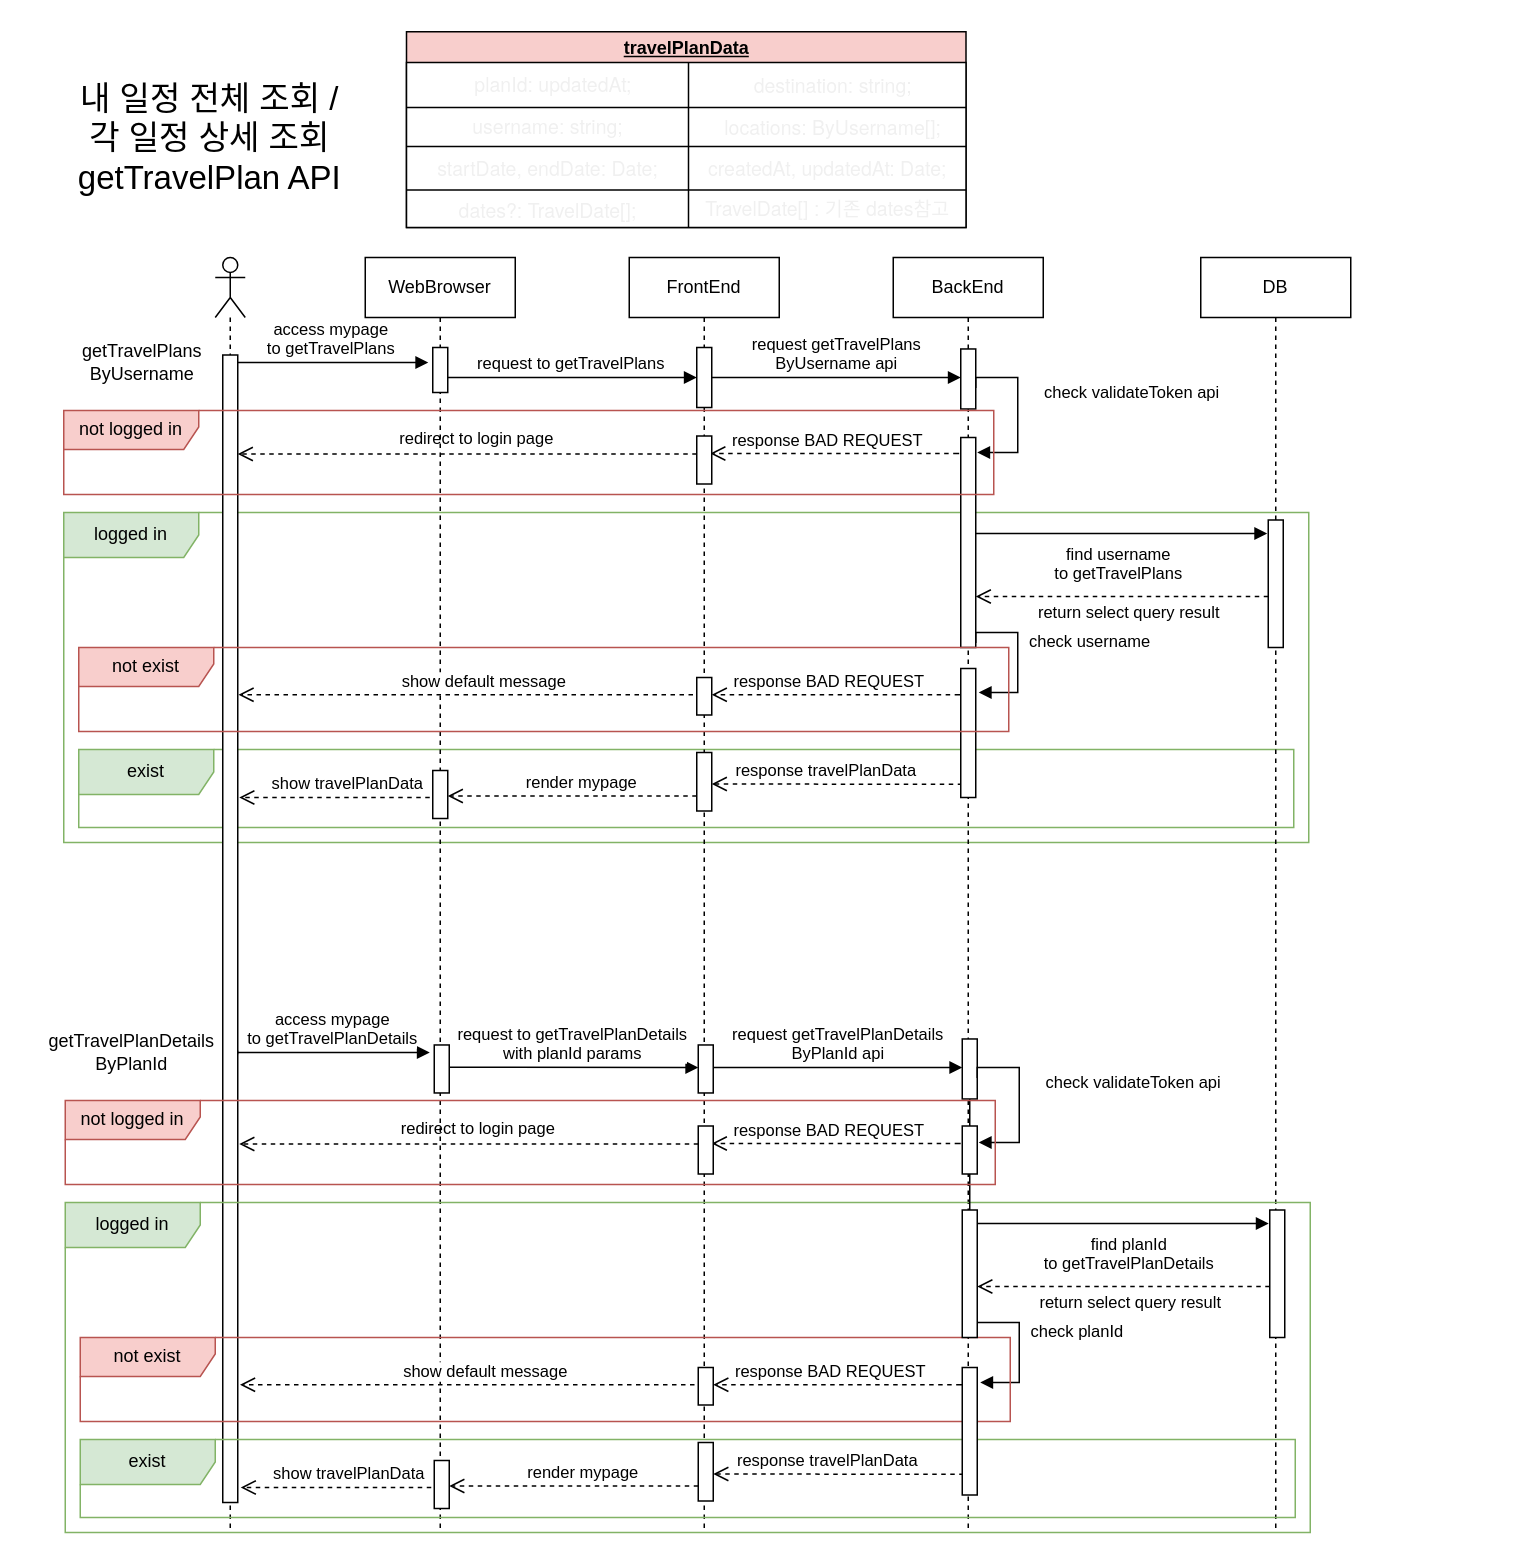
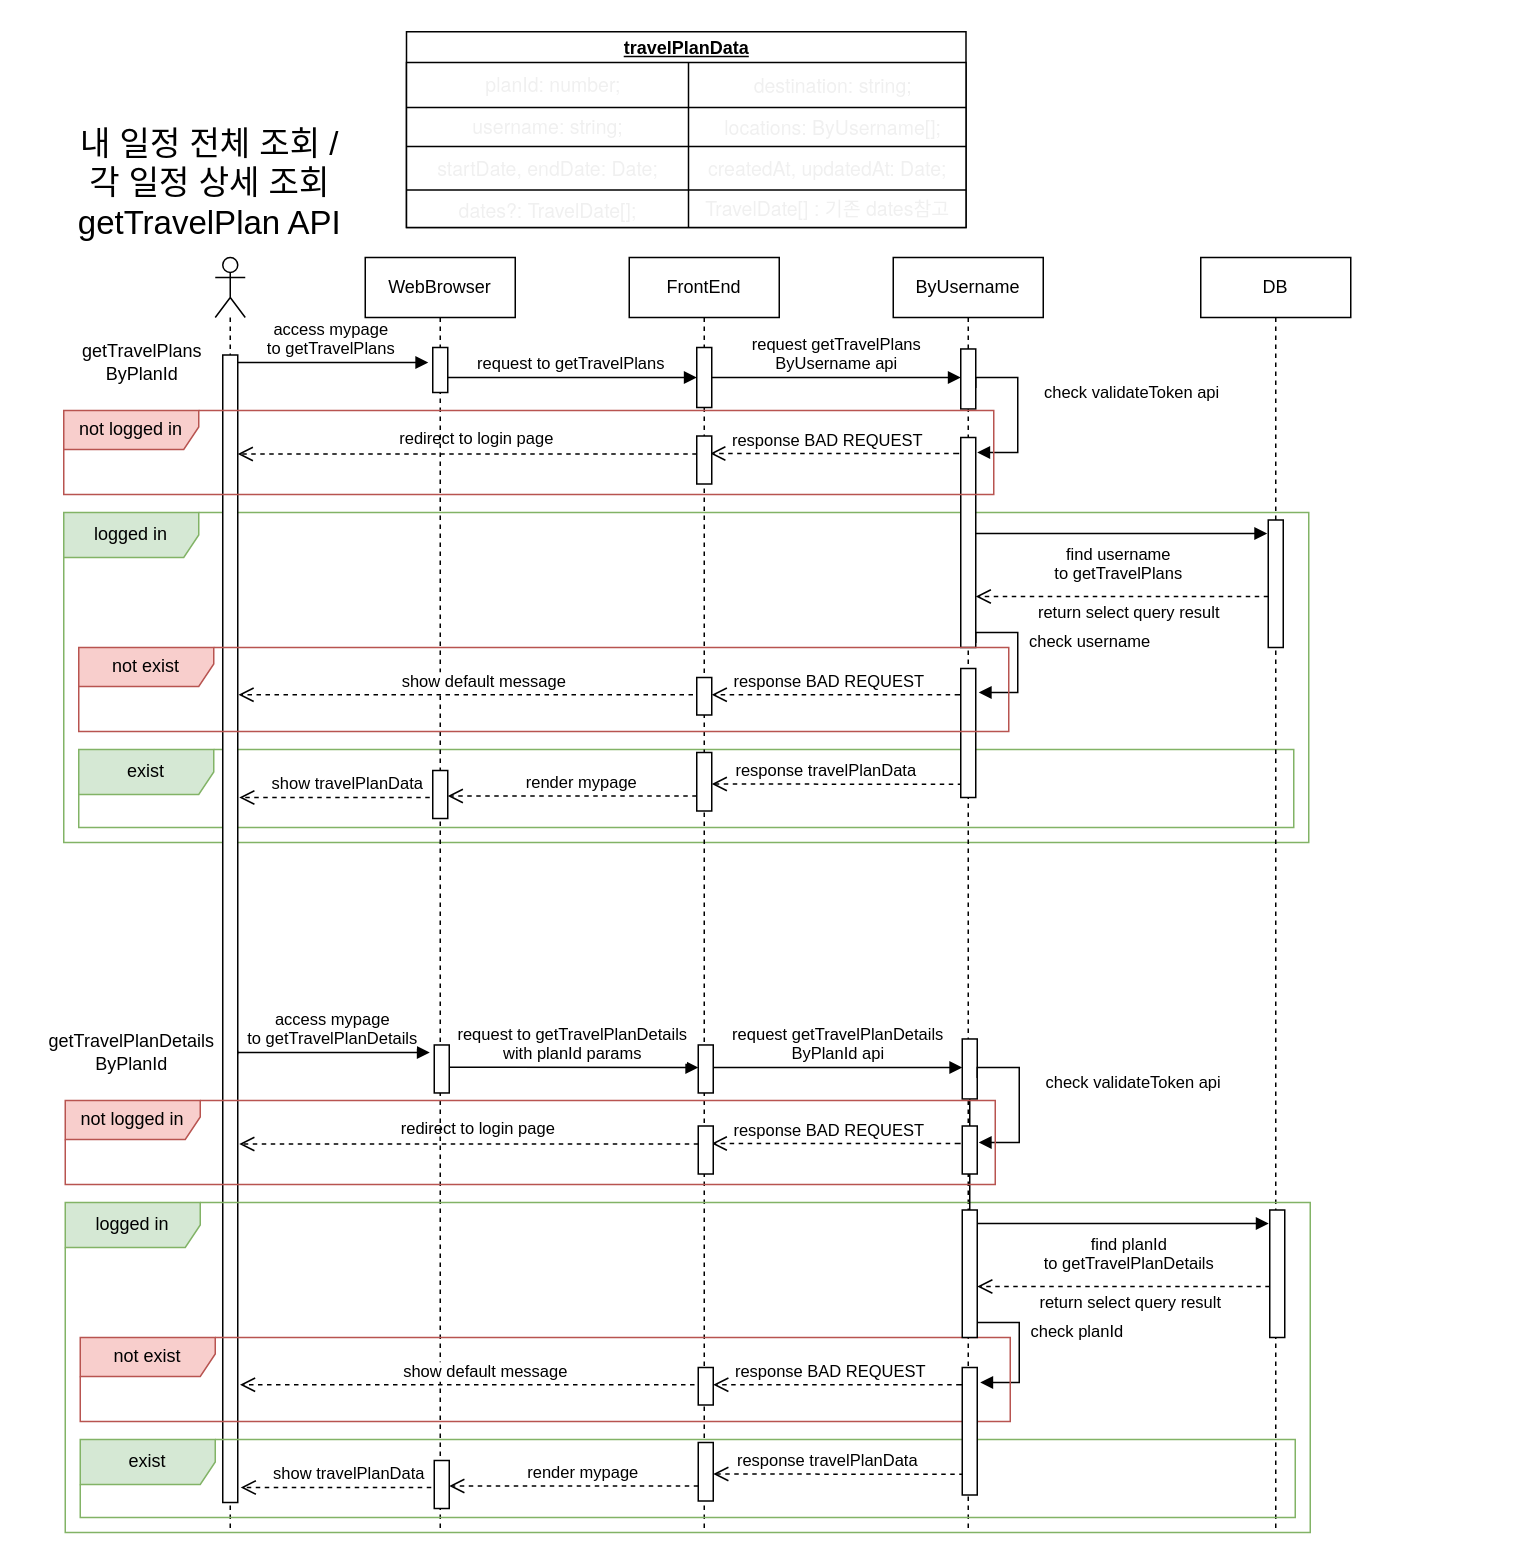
node "travelPlanData": fillcolor #f8cecc -> #ffffff
node "planId: updatedAt;": label "planId: updatedAt;" -> "planId: number;"
node "내 일정 전체 조회 / 각 일정 상세 조회 getTravelPlan API": moved (210, 138) -> (210, 183)
node "BackEnd": label "BackEnd" -> "ByUsername"
node "getTravelPlans ByUsername": label "getTravelPlans ByUsername" -> "getTravelPlans ByPlanId"
